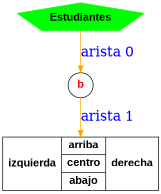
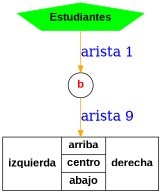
edge "Estudiantes" -> "b": label "arista 0" -> "arista 1"
edge "b" -> "izquierda": label "arista 1" -> "arista 9"
